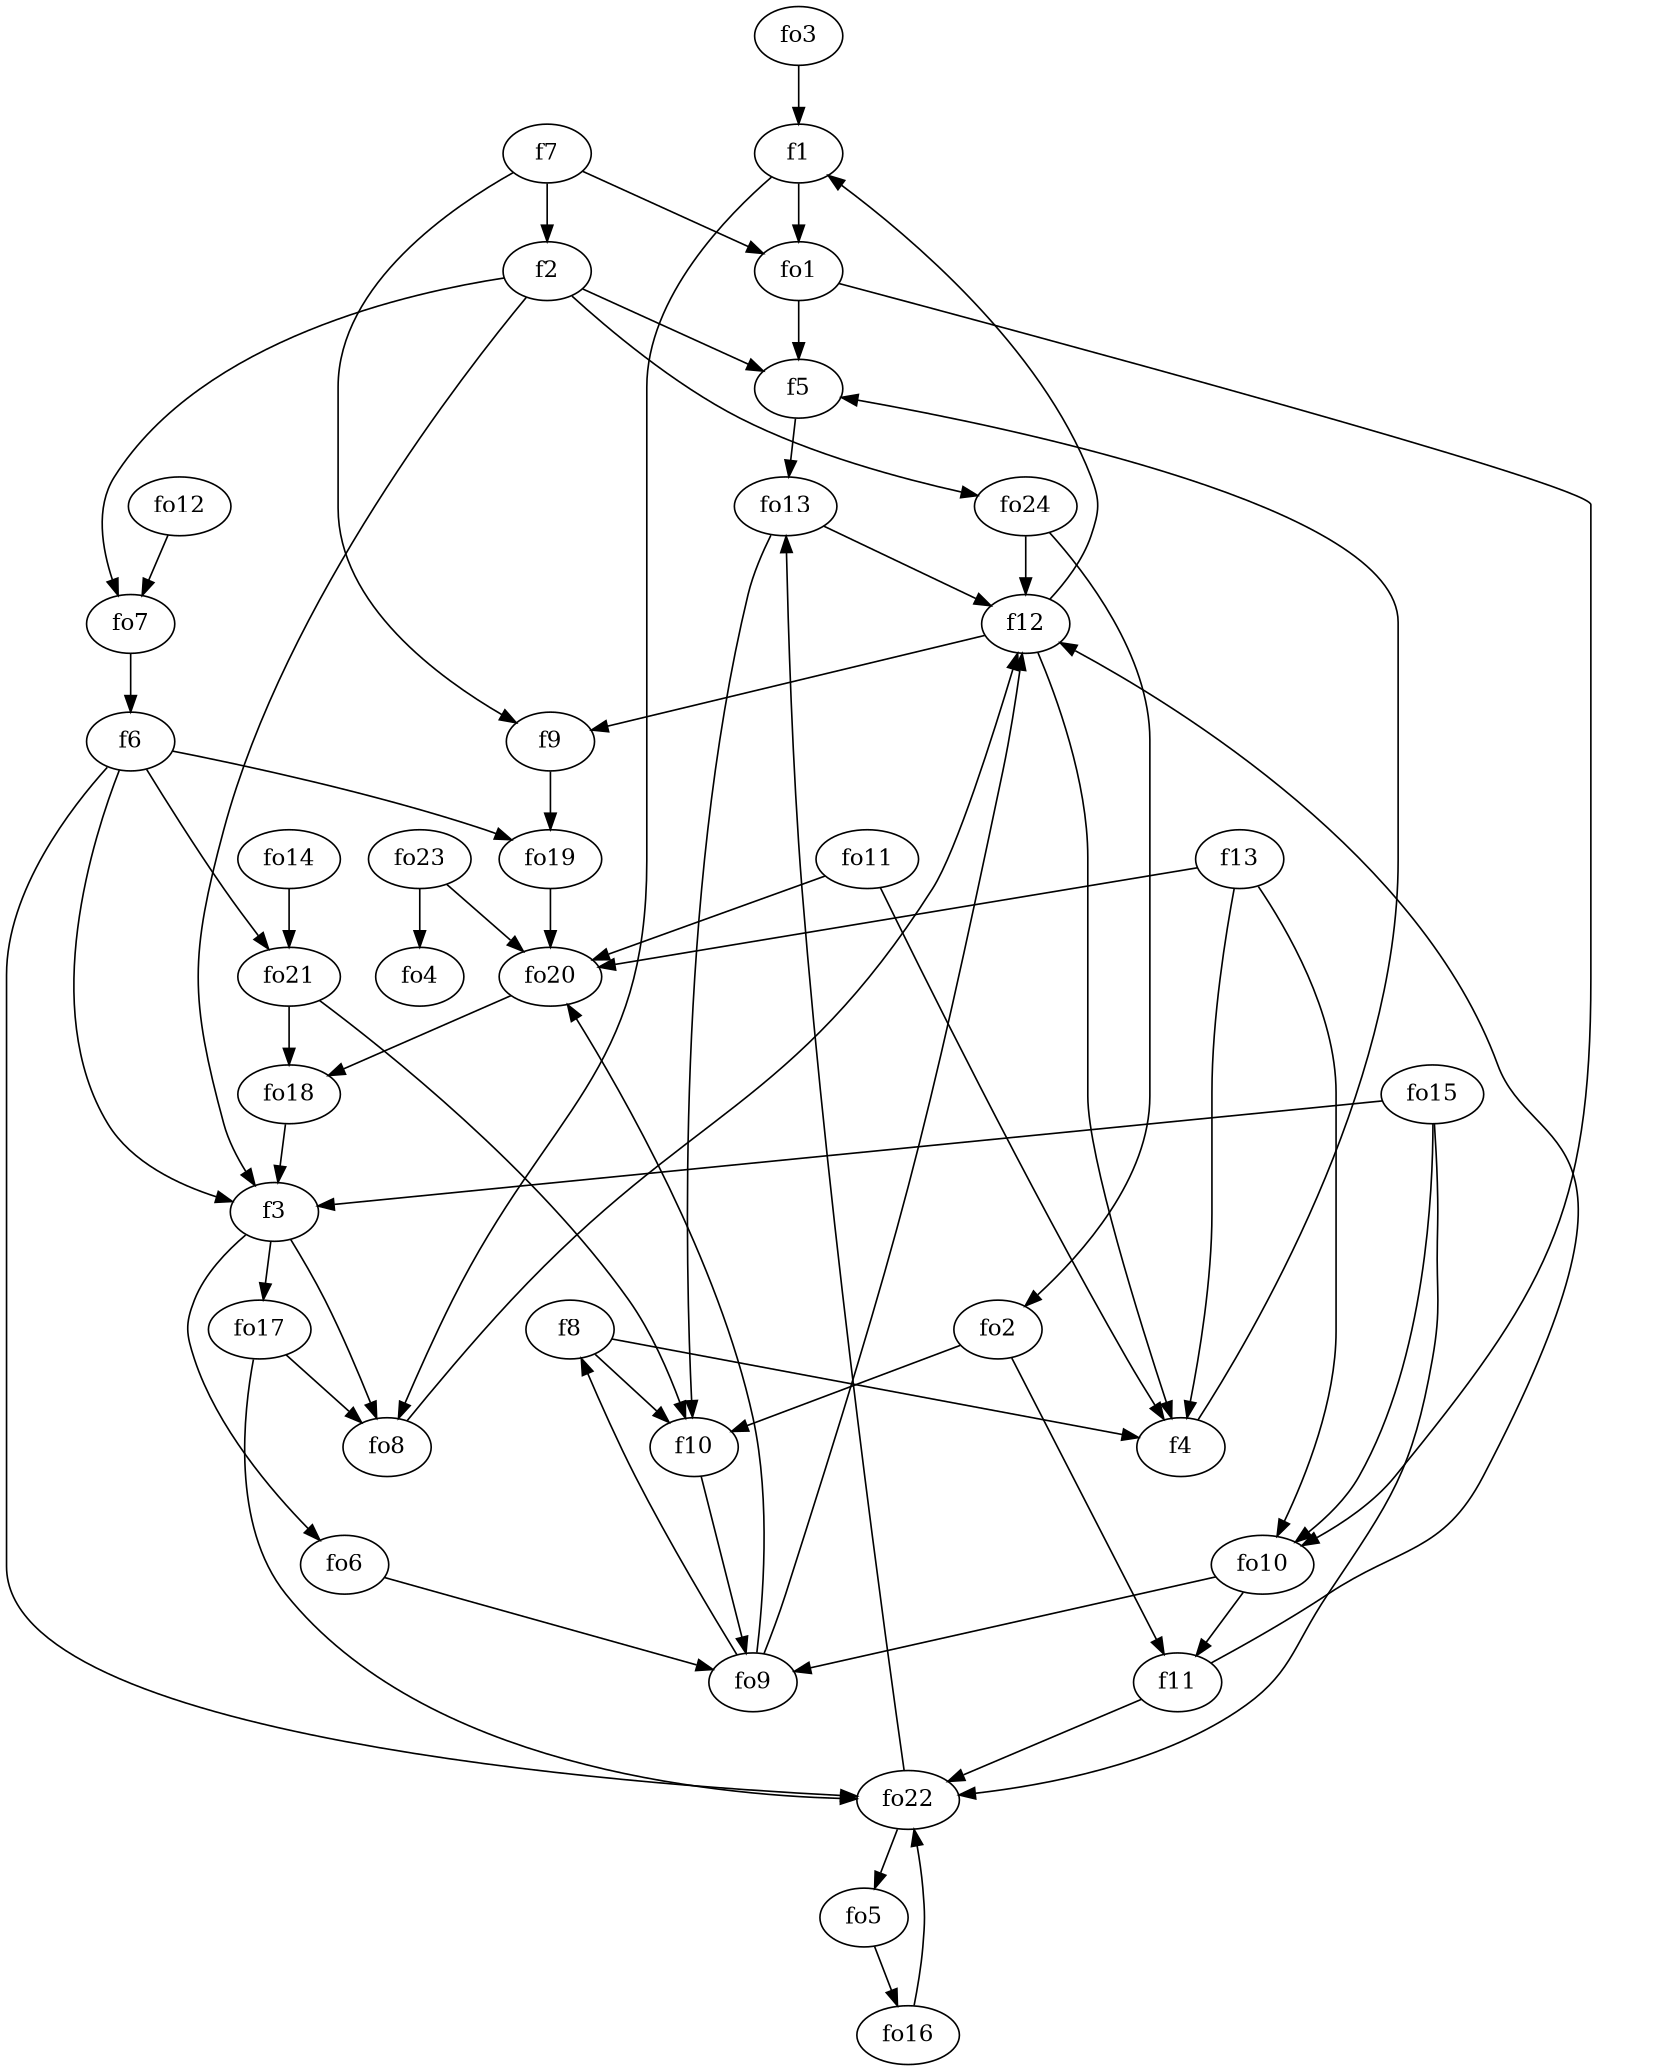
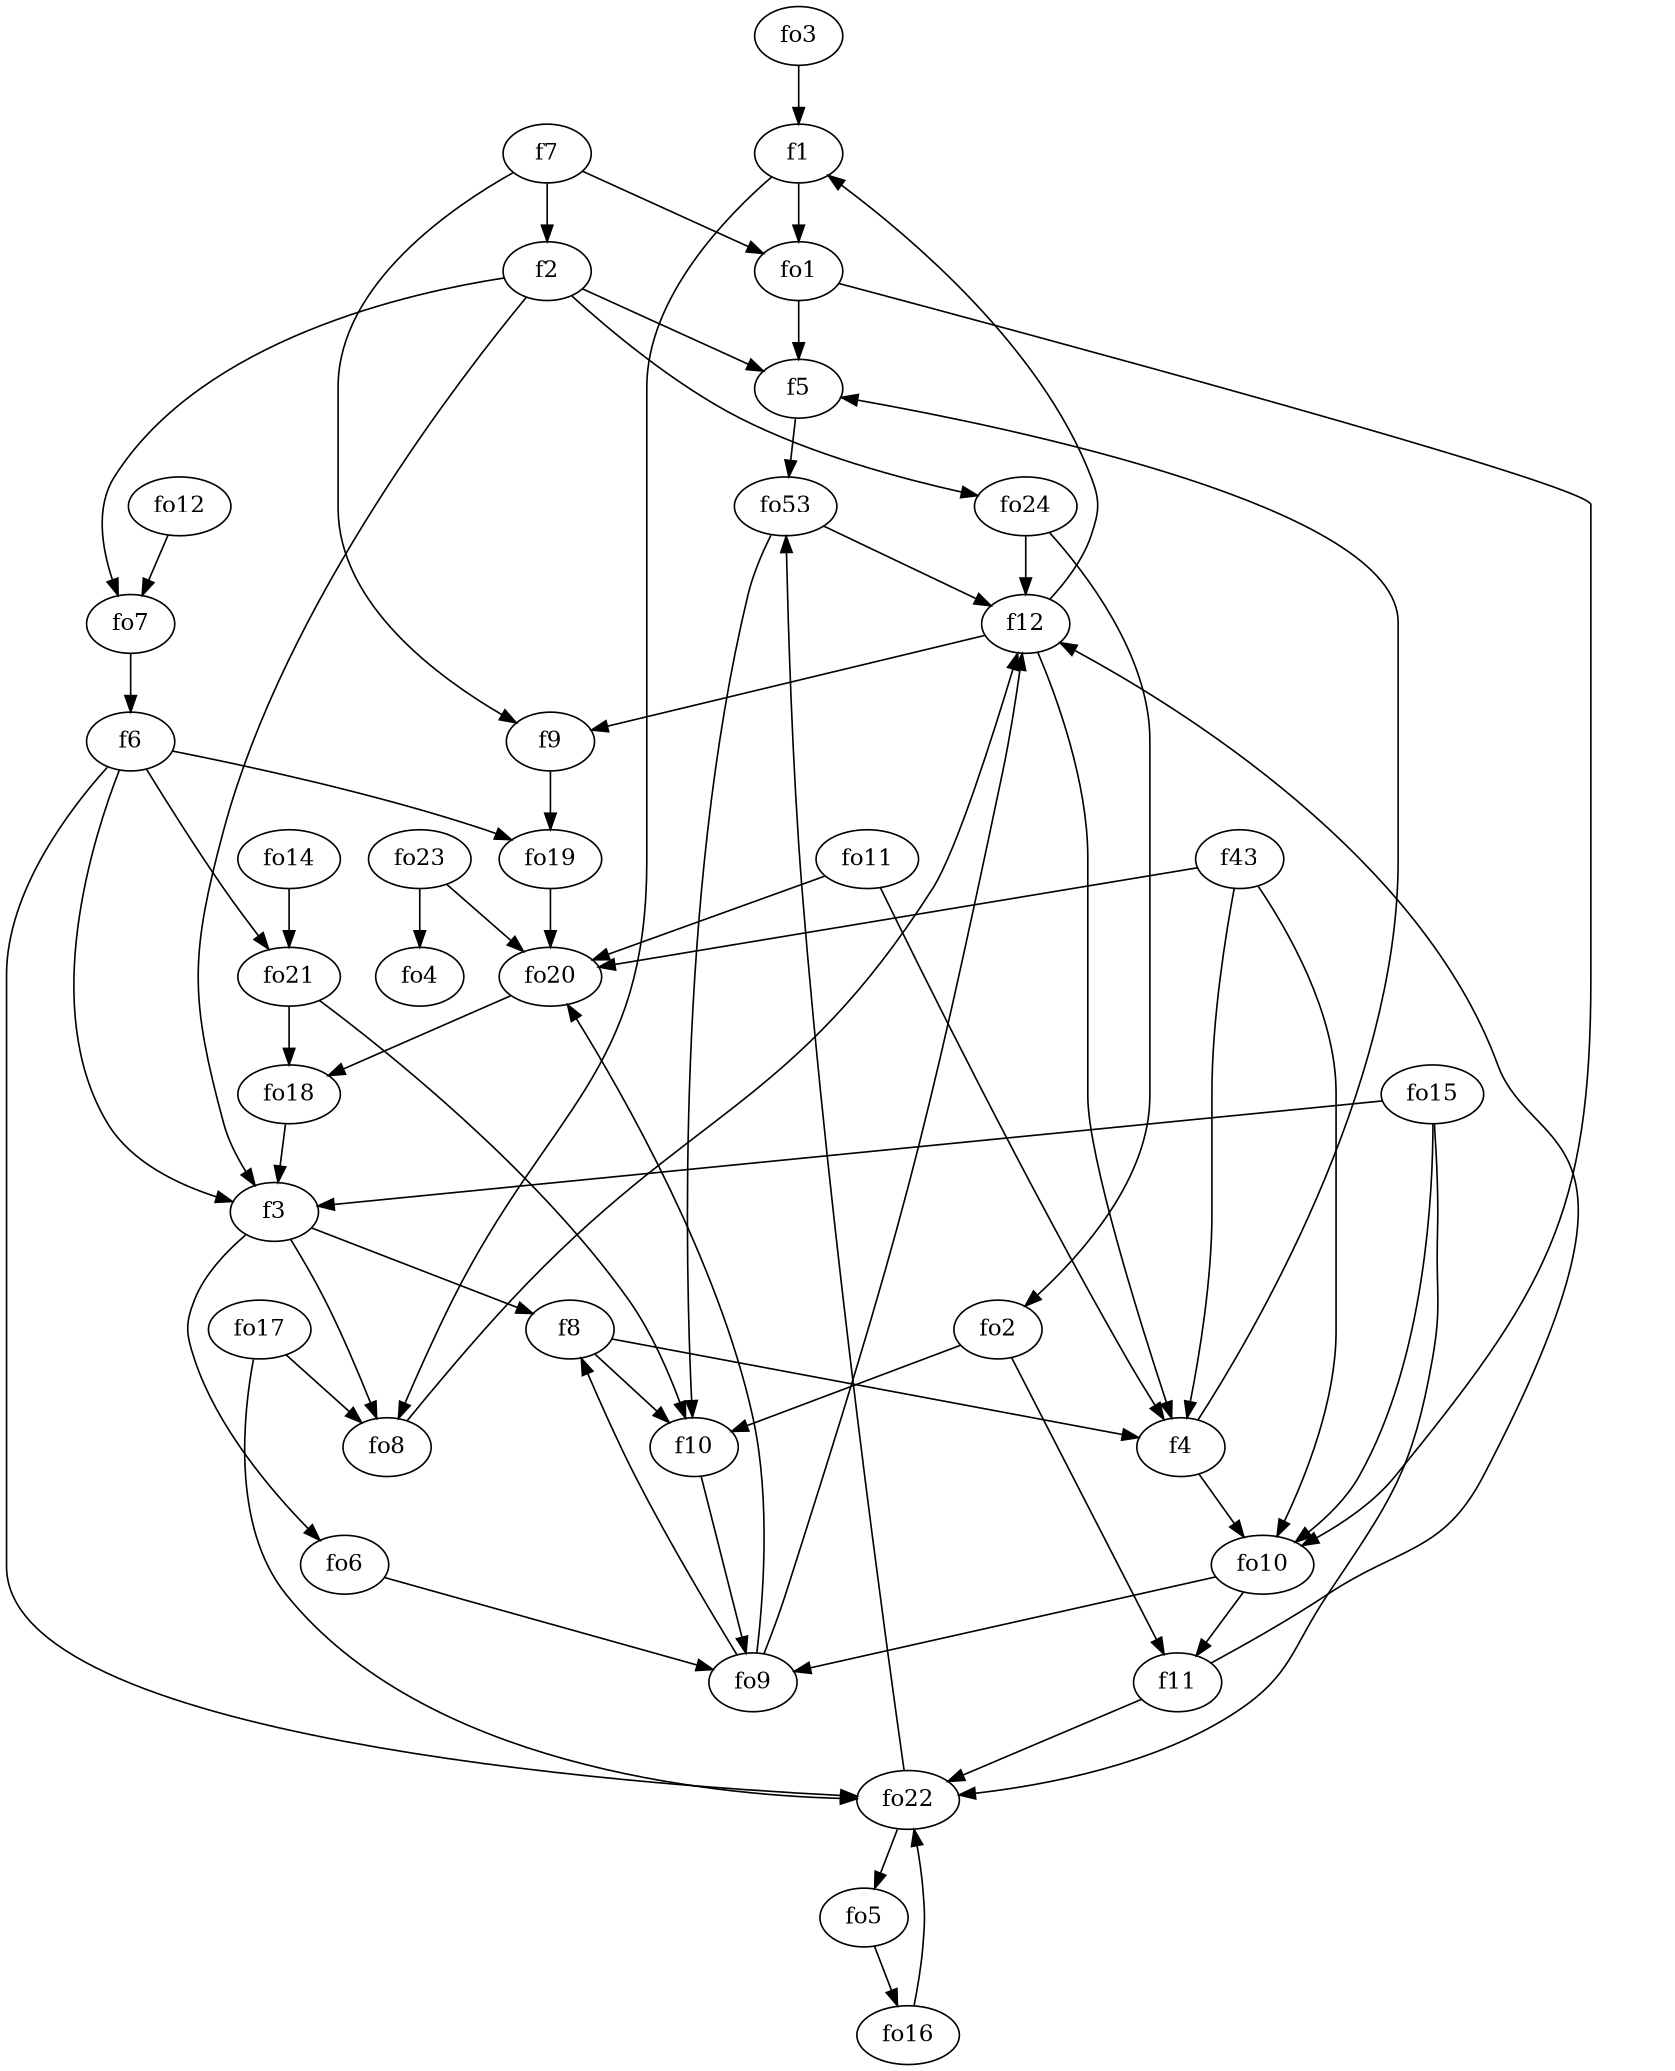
node "fo13": label "fo13" -> "fo53"
node "f13": label "f13" -> "f43"
edge "f3" -> "fo17": now "f3" -> "f8"
edge "f4" -> "fo10": added
